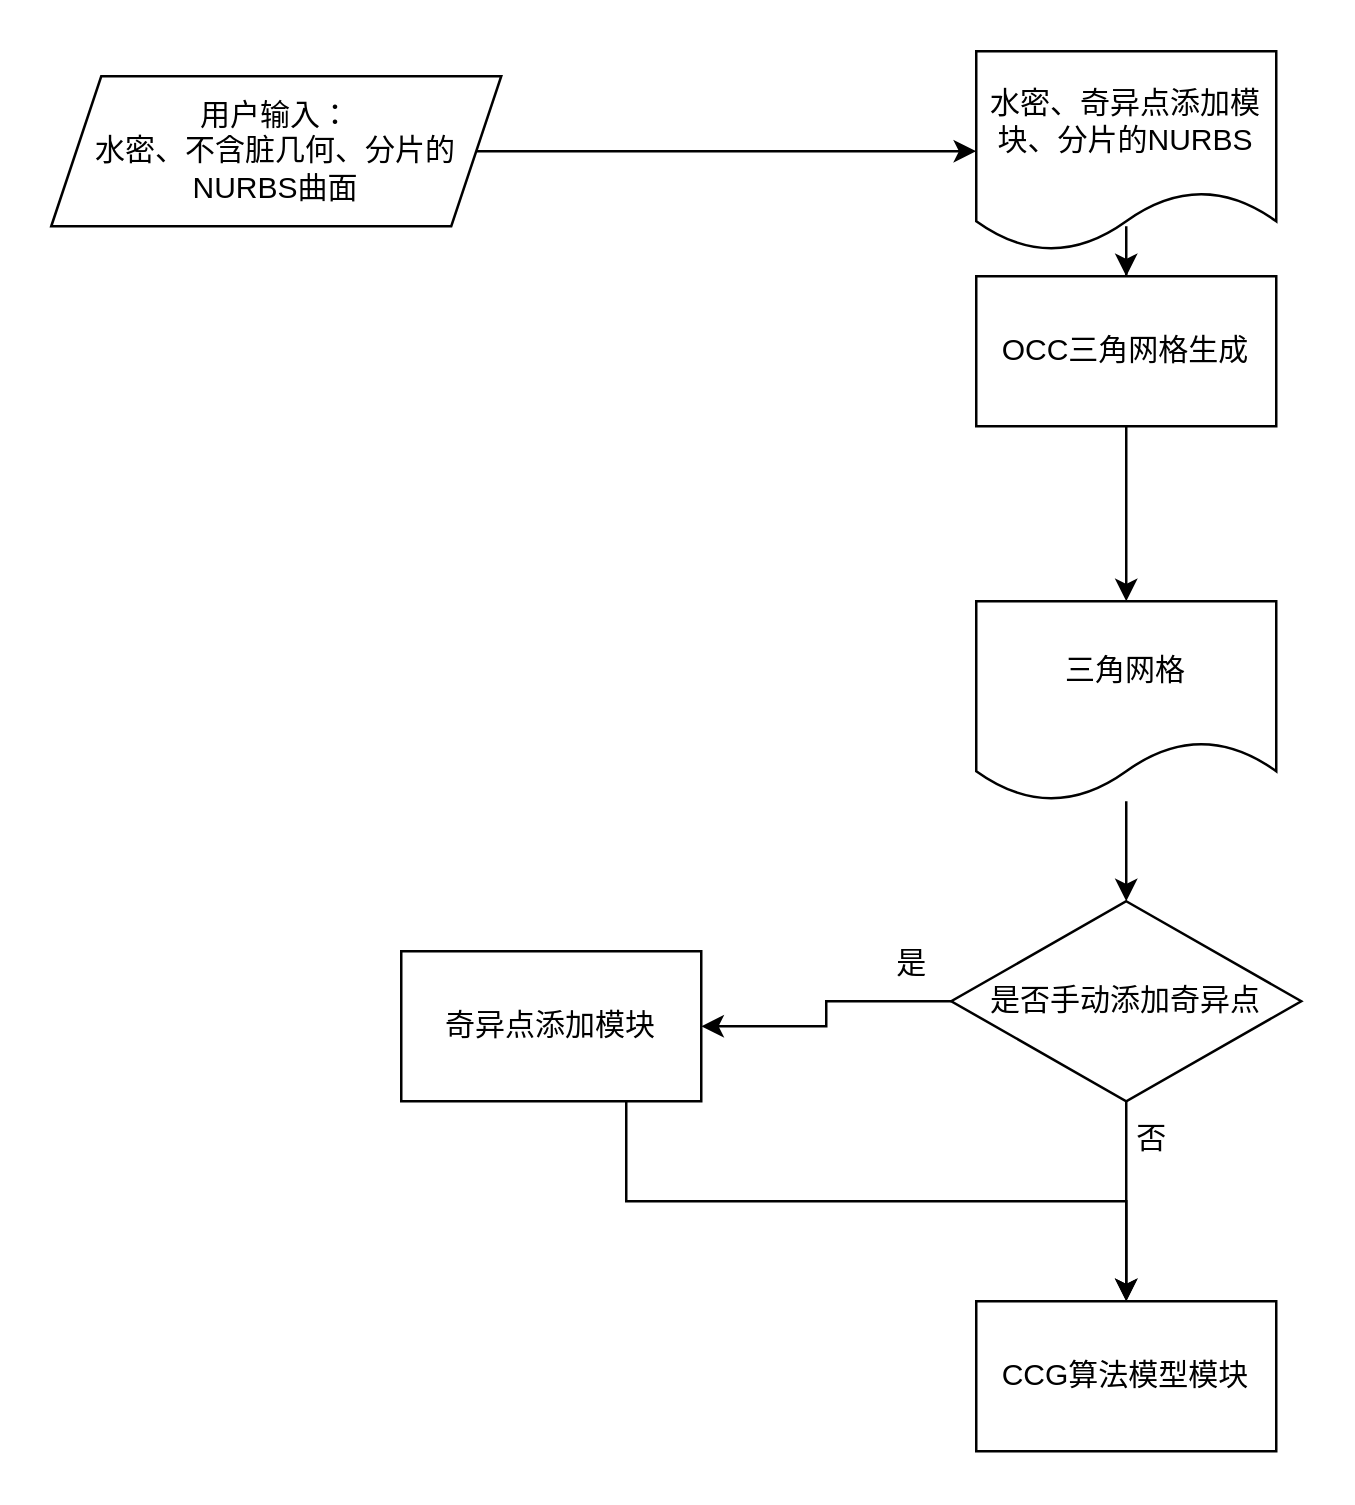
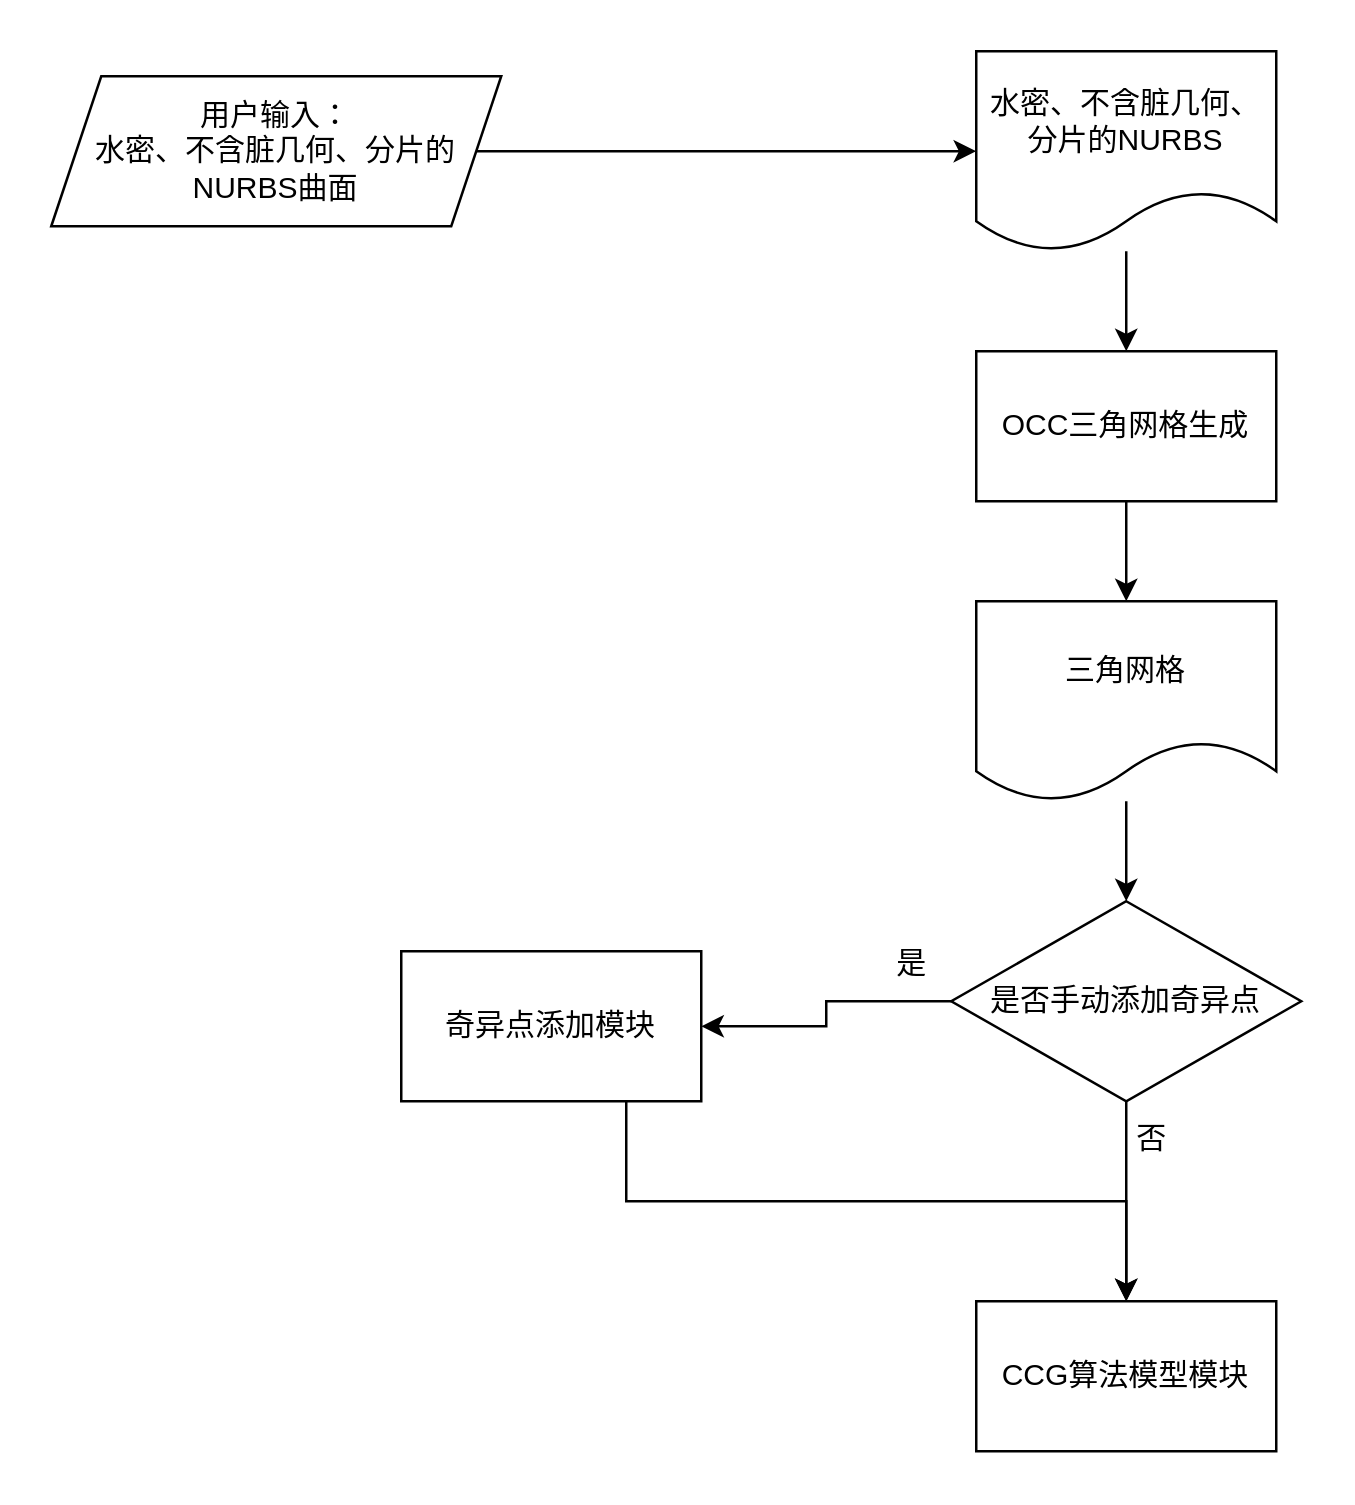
node "水密、奇异点添加模块、分片的NURBS": label "水密、奇异点添加模块、分片的NURBS" -> "水密、不含脏几何、分片的NURBS"
node "OCC三角网格生成": moved (1126, 351) -> (1126, 426)
